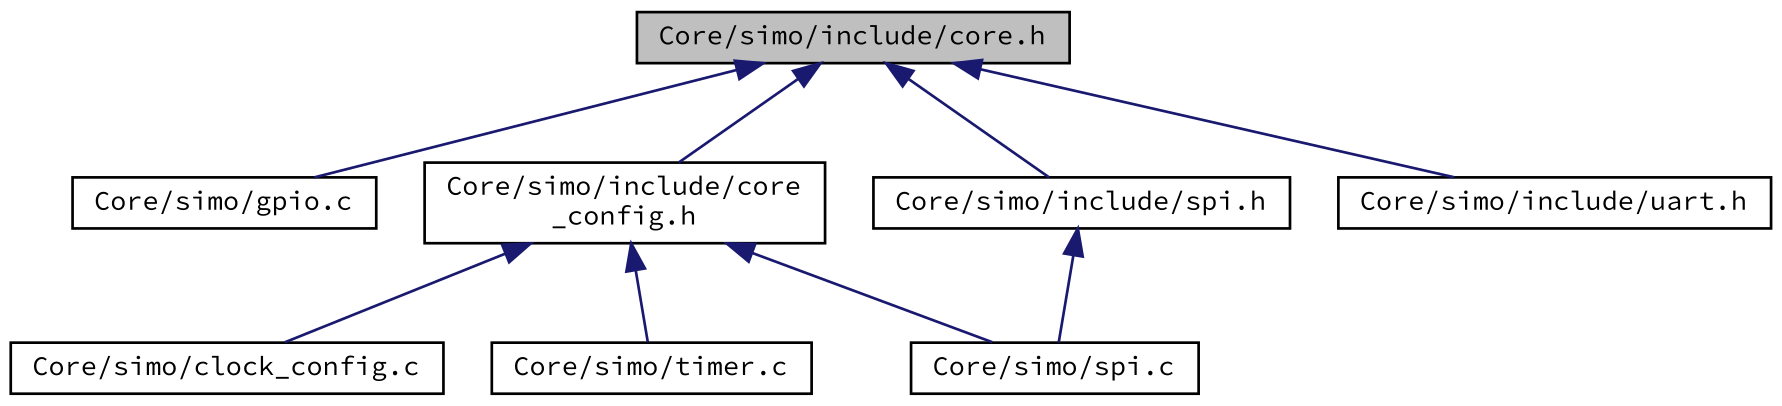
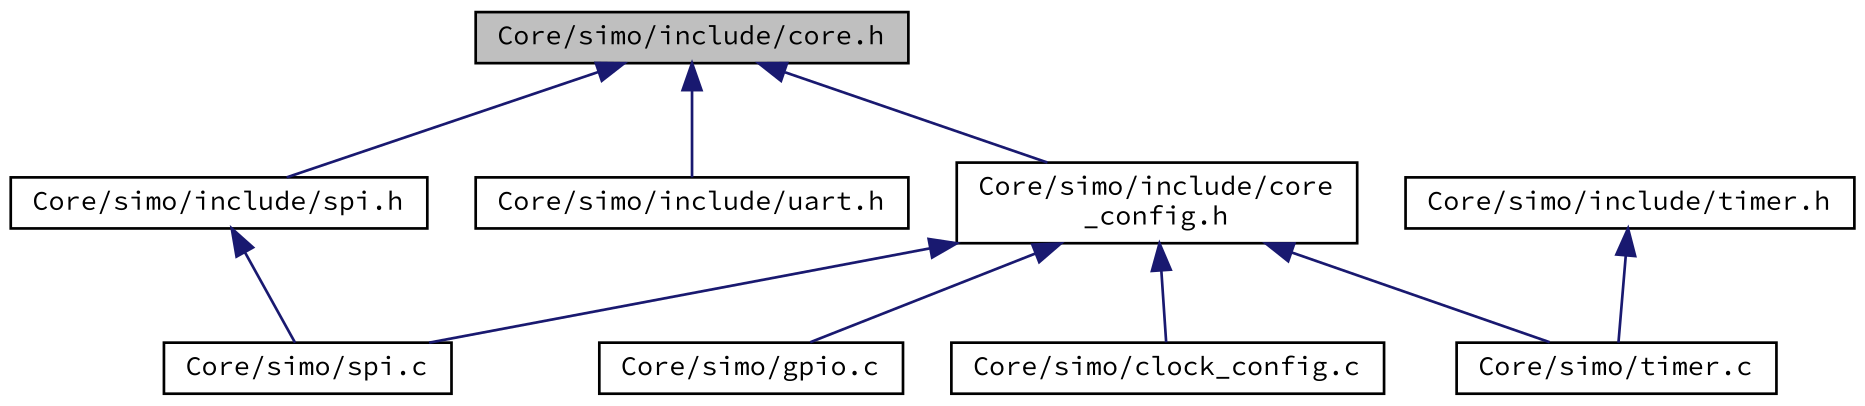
edge "Core/simo/gpio.c" -> "Core/simo/include/core.h": now "Core/simo/gpio.c" -> "Core/simo/include/core _config.h"
node "Core/simo/include/timer.h": added
